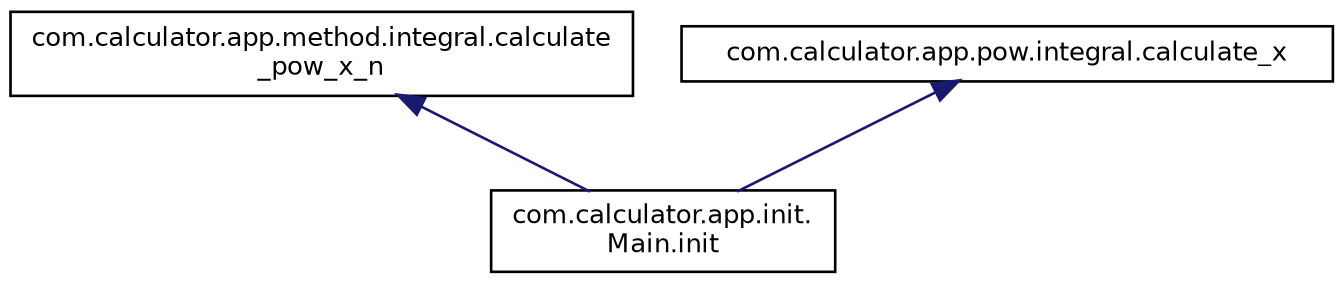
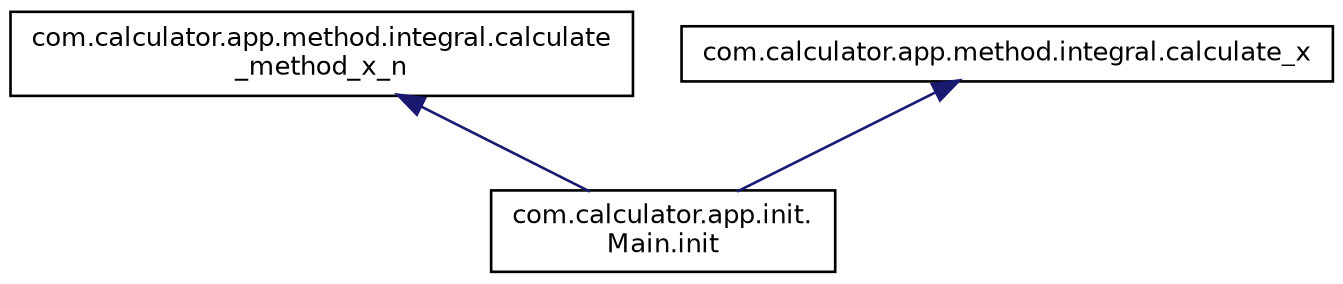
node "com.calculator.app.method.integral.calculate _pow_x_n": label "com.calculator.app.method.integral.calculate _pow_x_n" -> "com.calculator.app.method.integral.calculate _method_x_n"
node "com.calculator.app.pow.integral.calculate_x": label "com.calculator.app.pow.integral.calculate_x" -> "com.calculator.app.method.integral.calculate_x"
